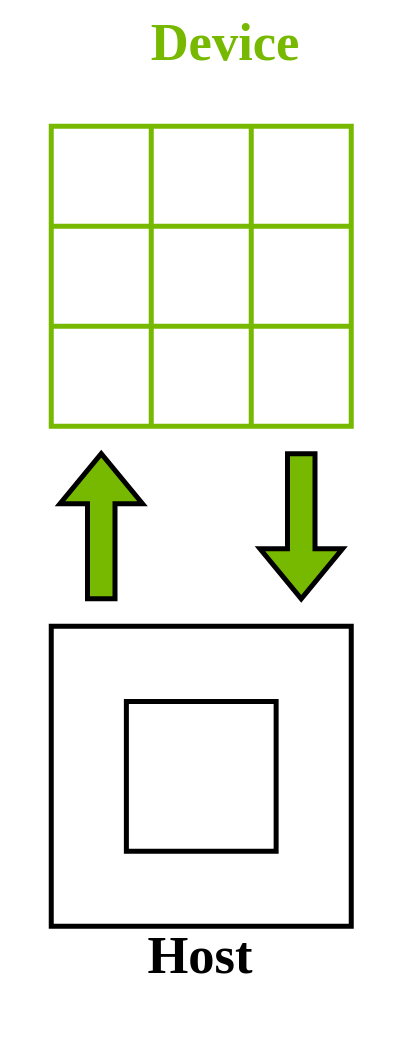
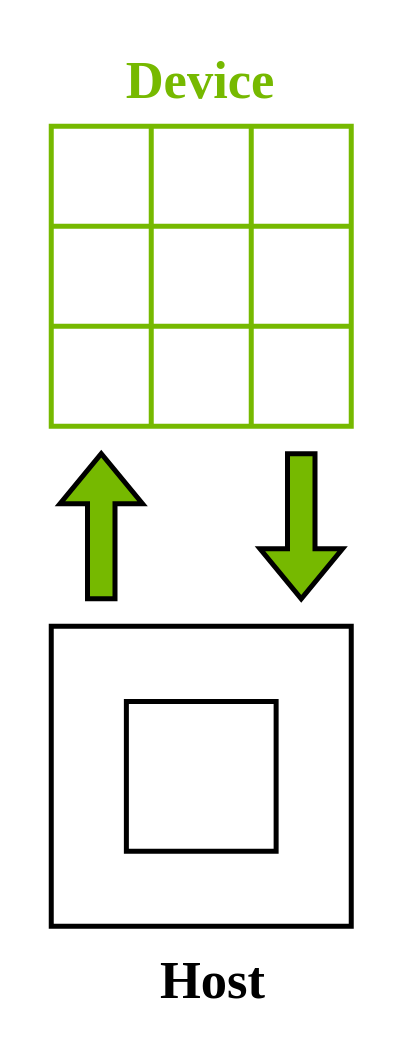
node "Device": moved (226, 51) -> (201, 89)
node "Host": moved (201, 964) -> (214, 989)
